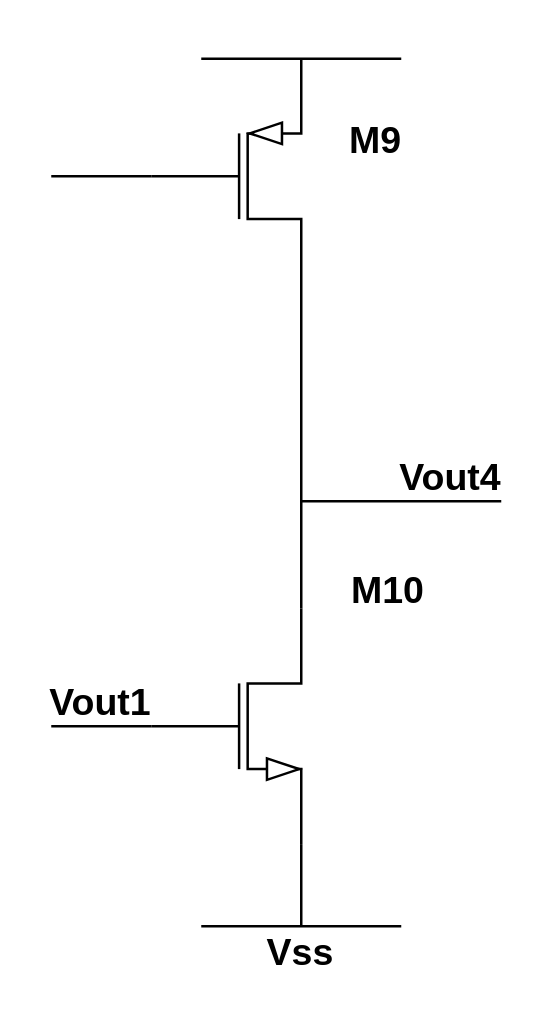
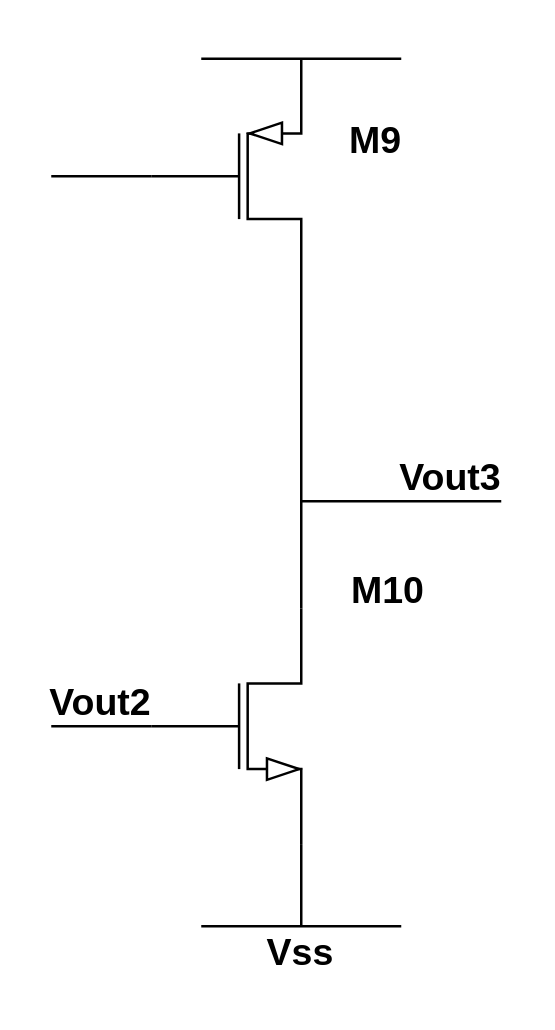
node "Vout4": label "Vout4" -> "Vout3"
node "Vout1": label "Vout1" -> "Vout2"
